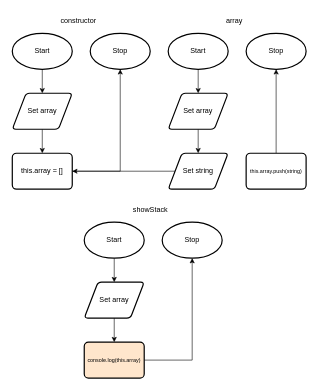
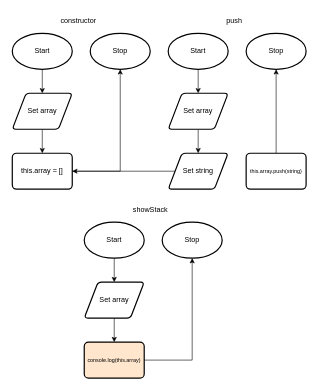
node "array": label "array" -> "push"
